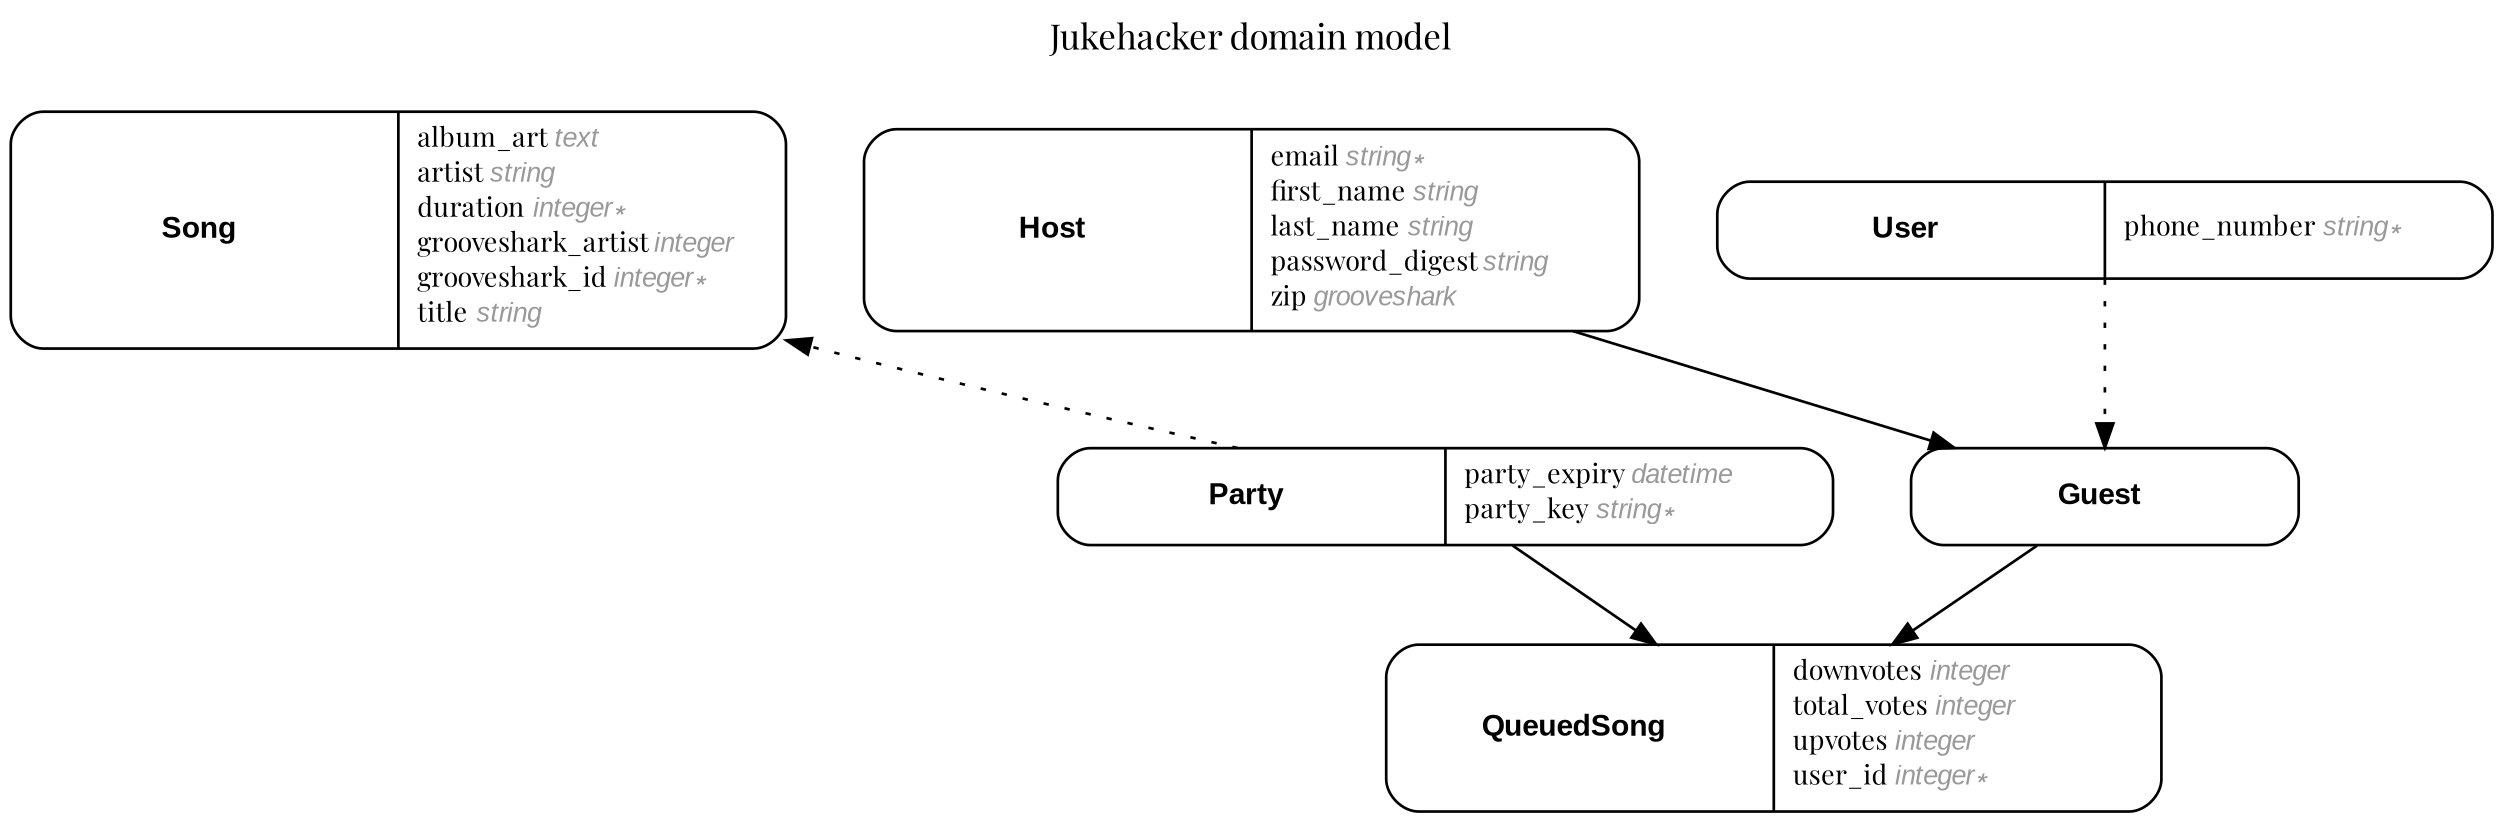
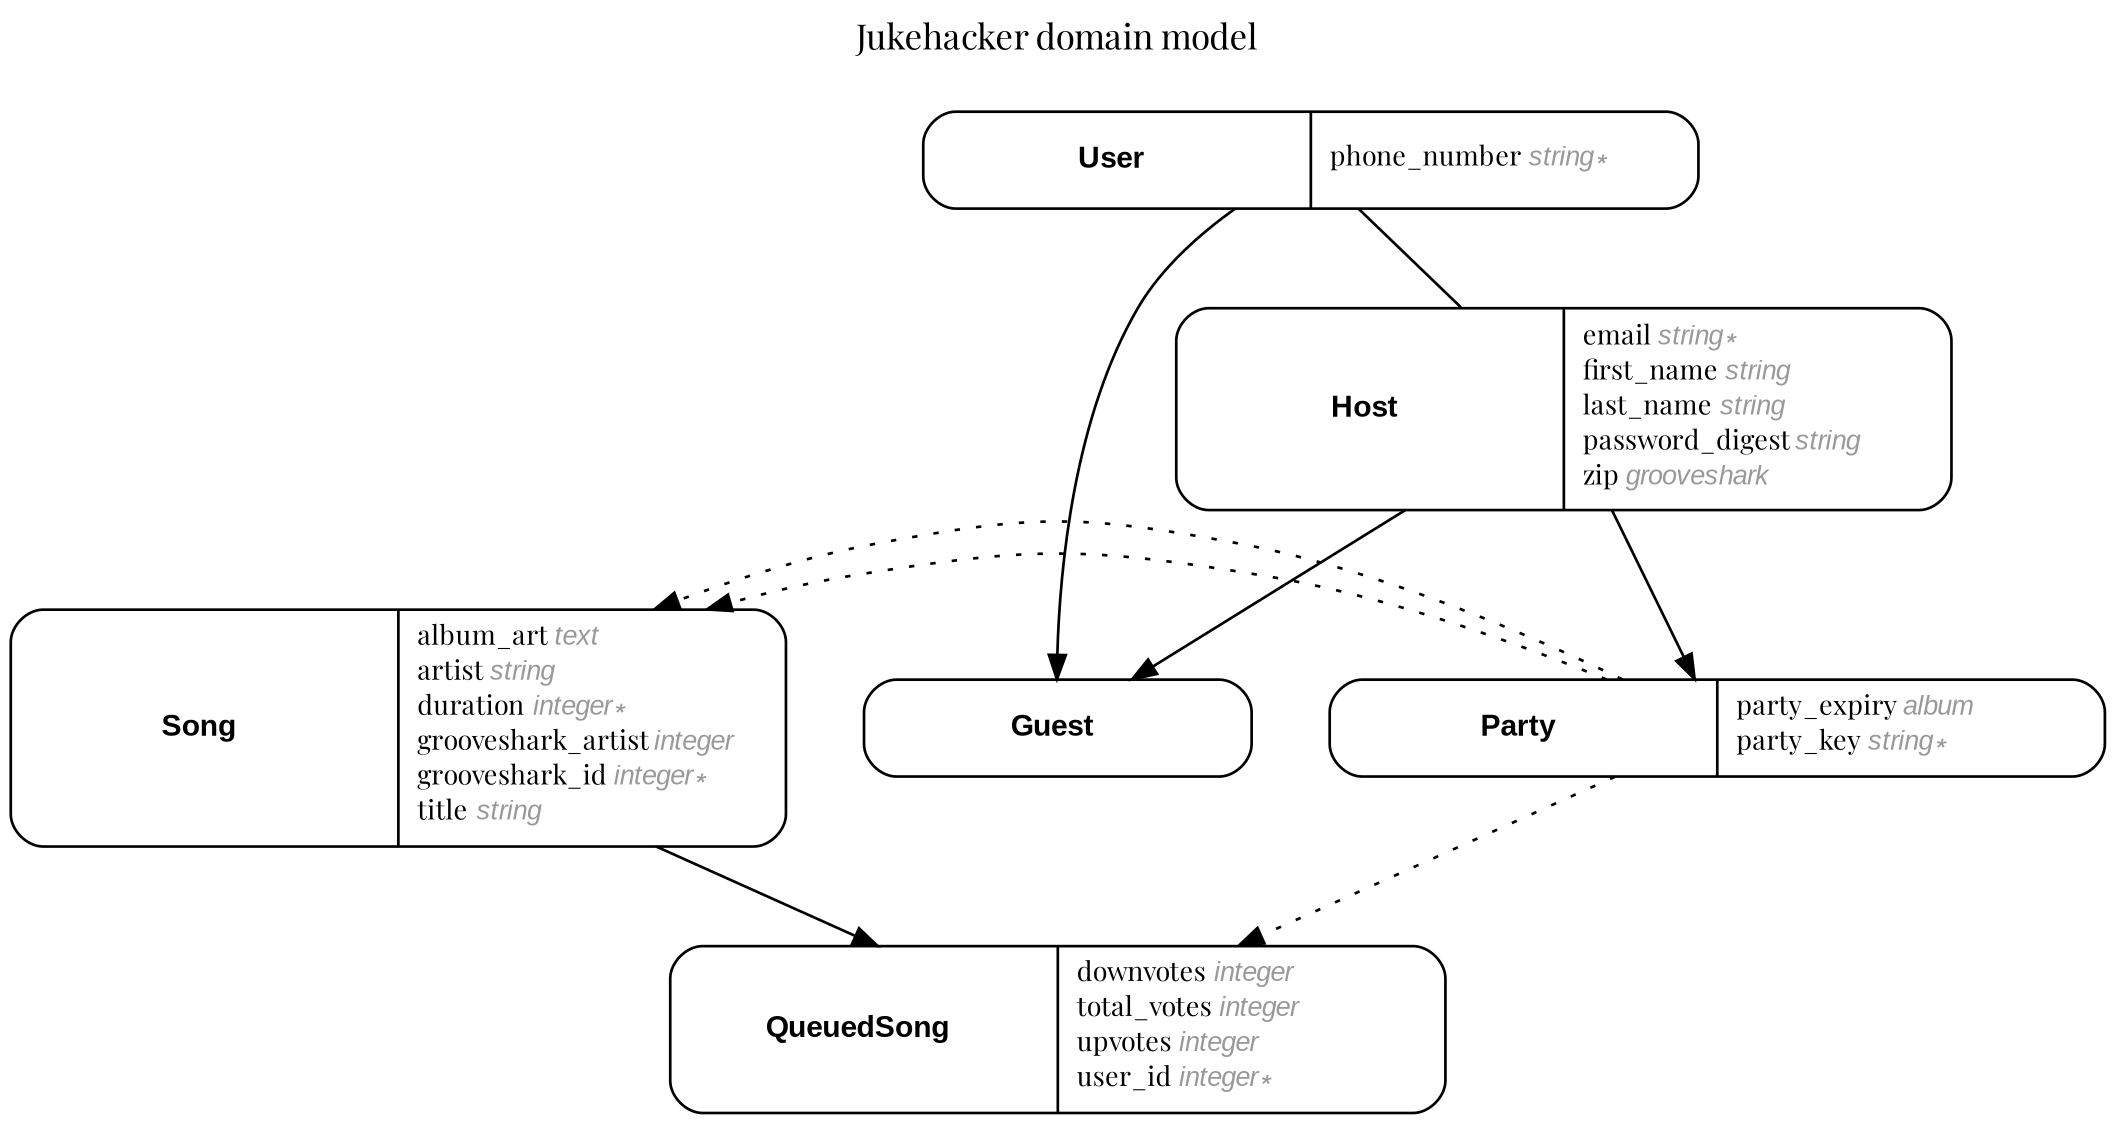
edge "User" -- "Host": added
edge "User" -- "Guest": style dotted -> solid
node "Party": text "datetime" -> "album"
edge "Host" -- "Party": added
edge "Party" -- "QueuedSong": style solid -> dotted
edge "Guest" -- "QueuedSong": now "Song" -- "QueuedSong"
